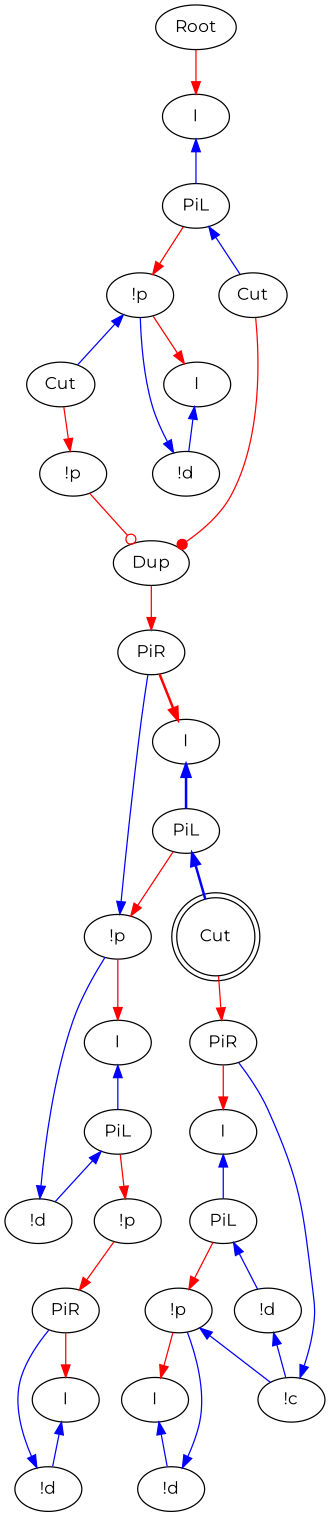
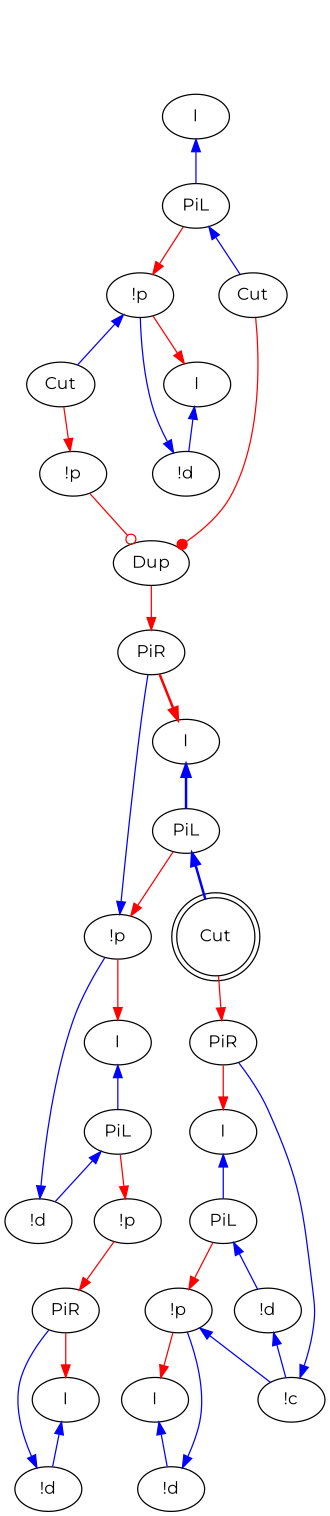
node "Root": removed
